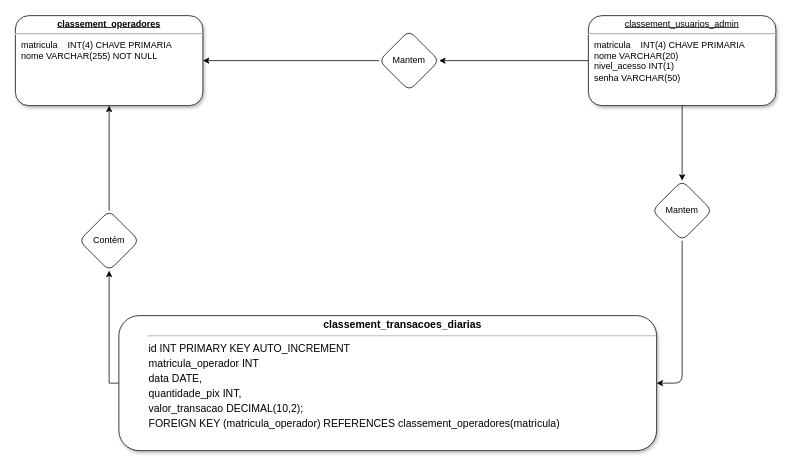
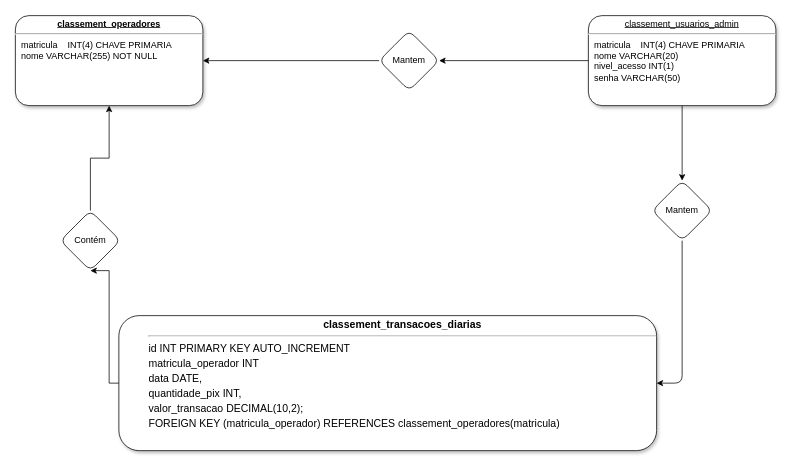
node "Contém": moved (109, 240) -> (90, 240)
